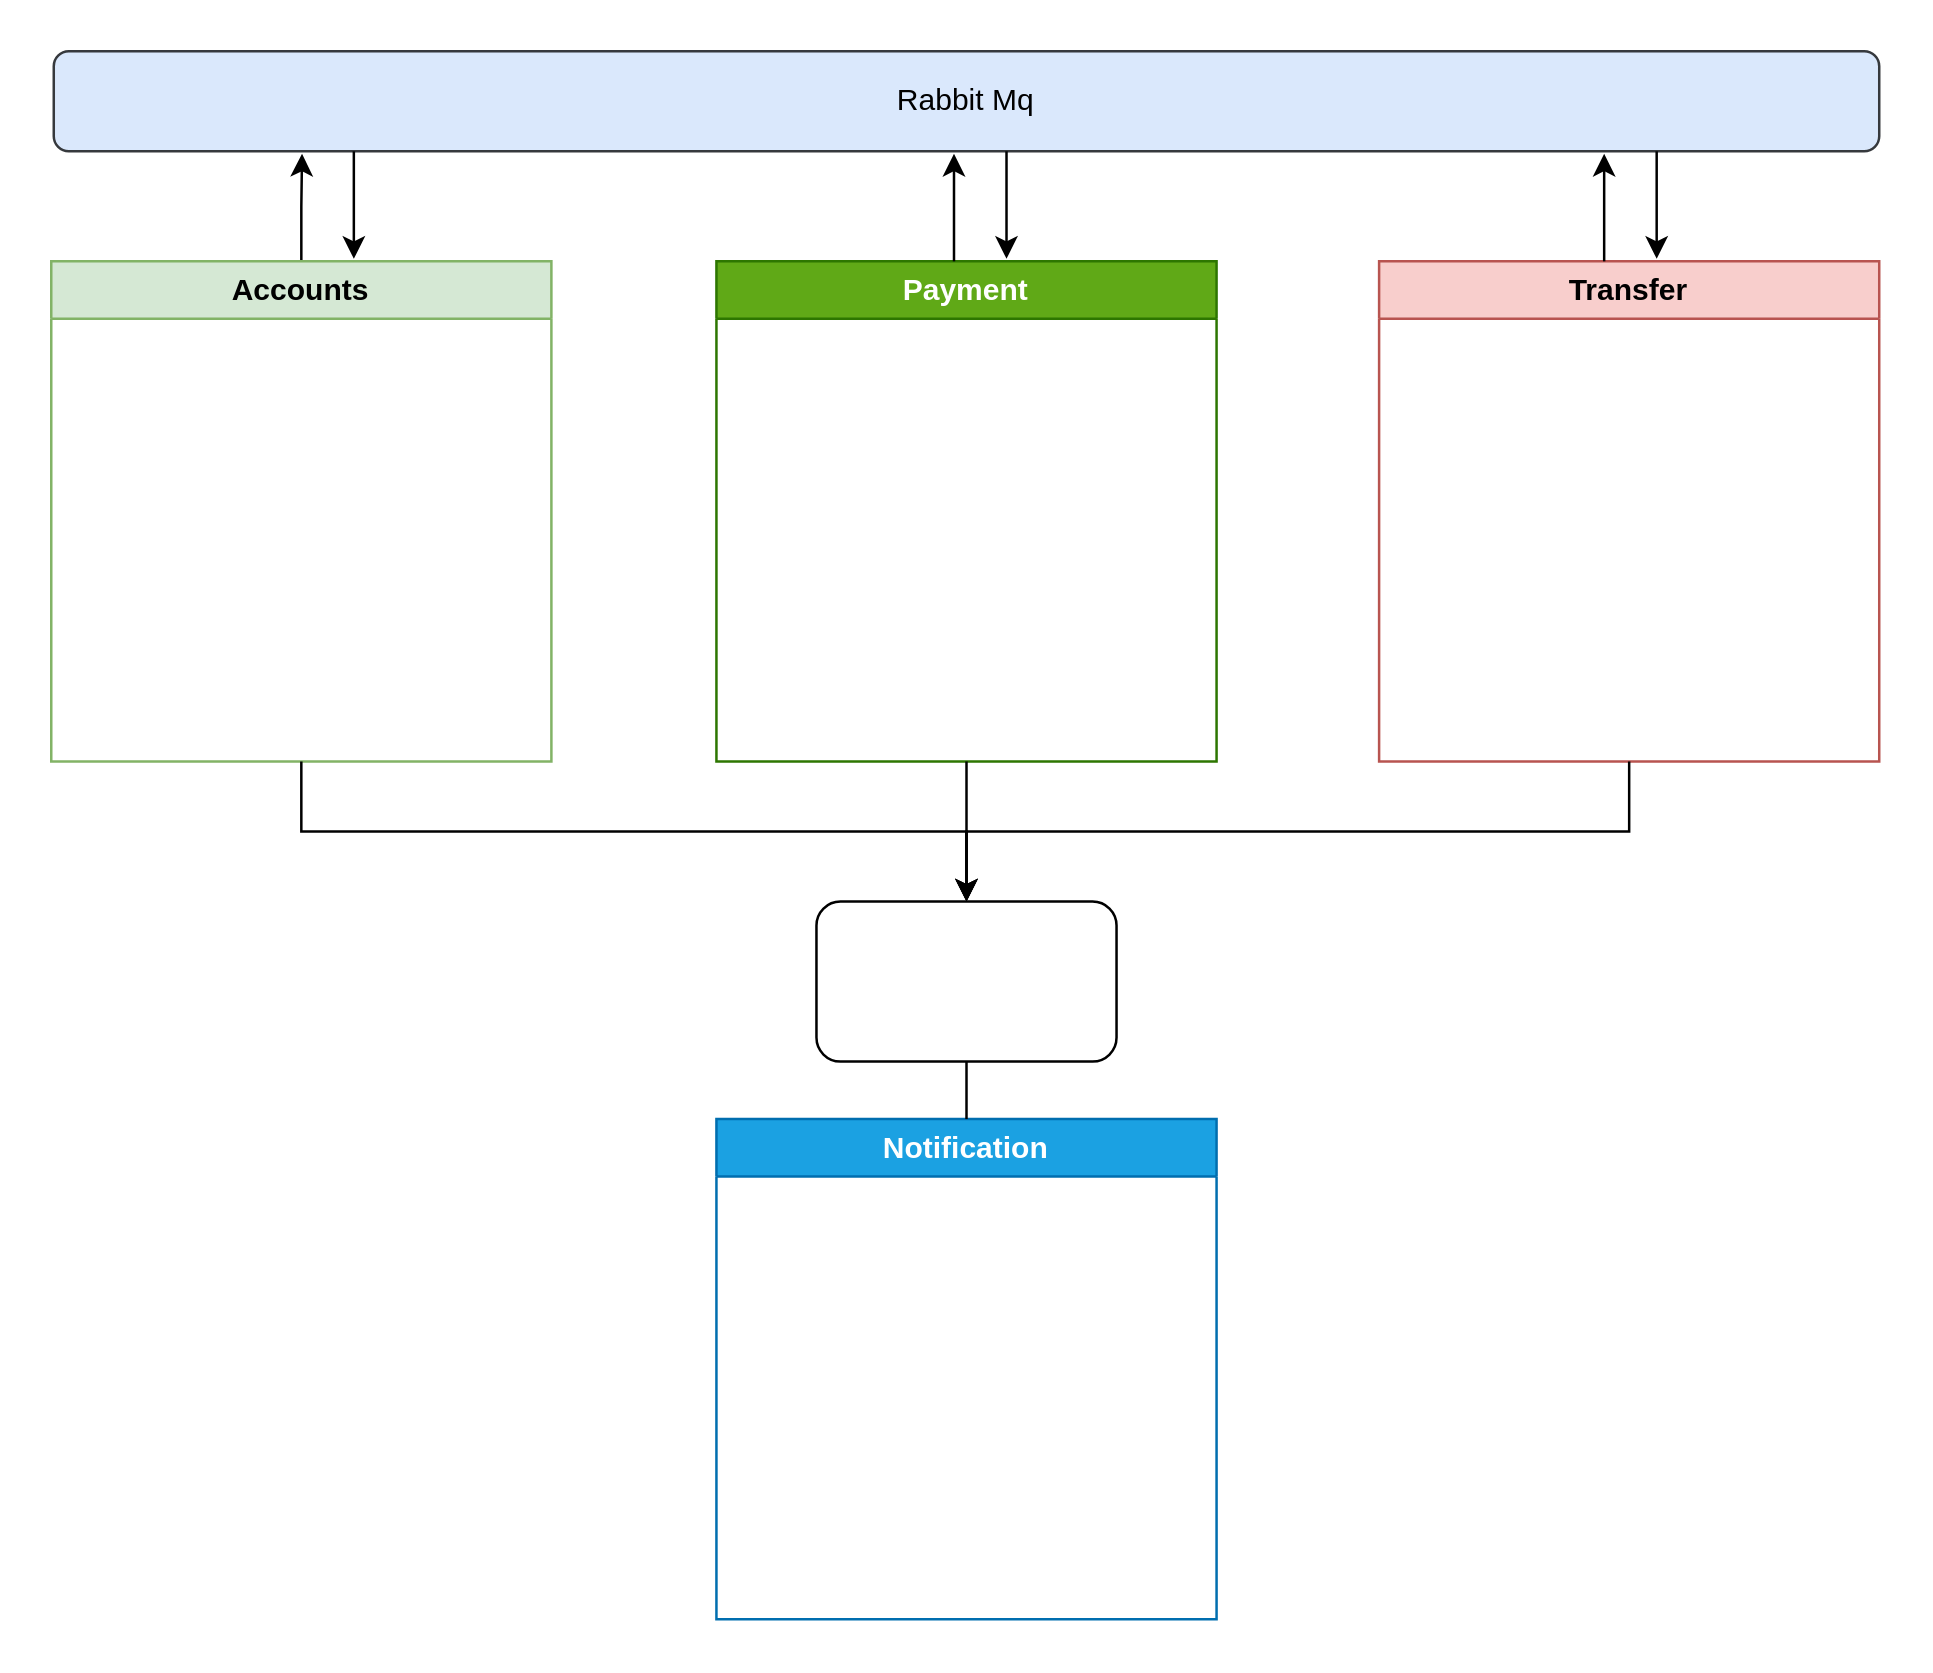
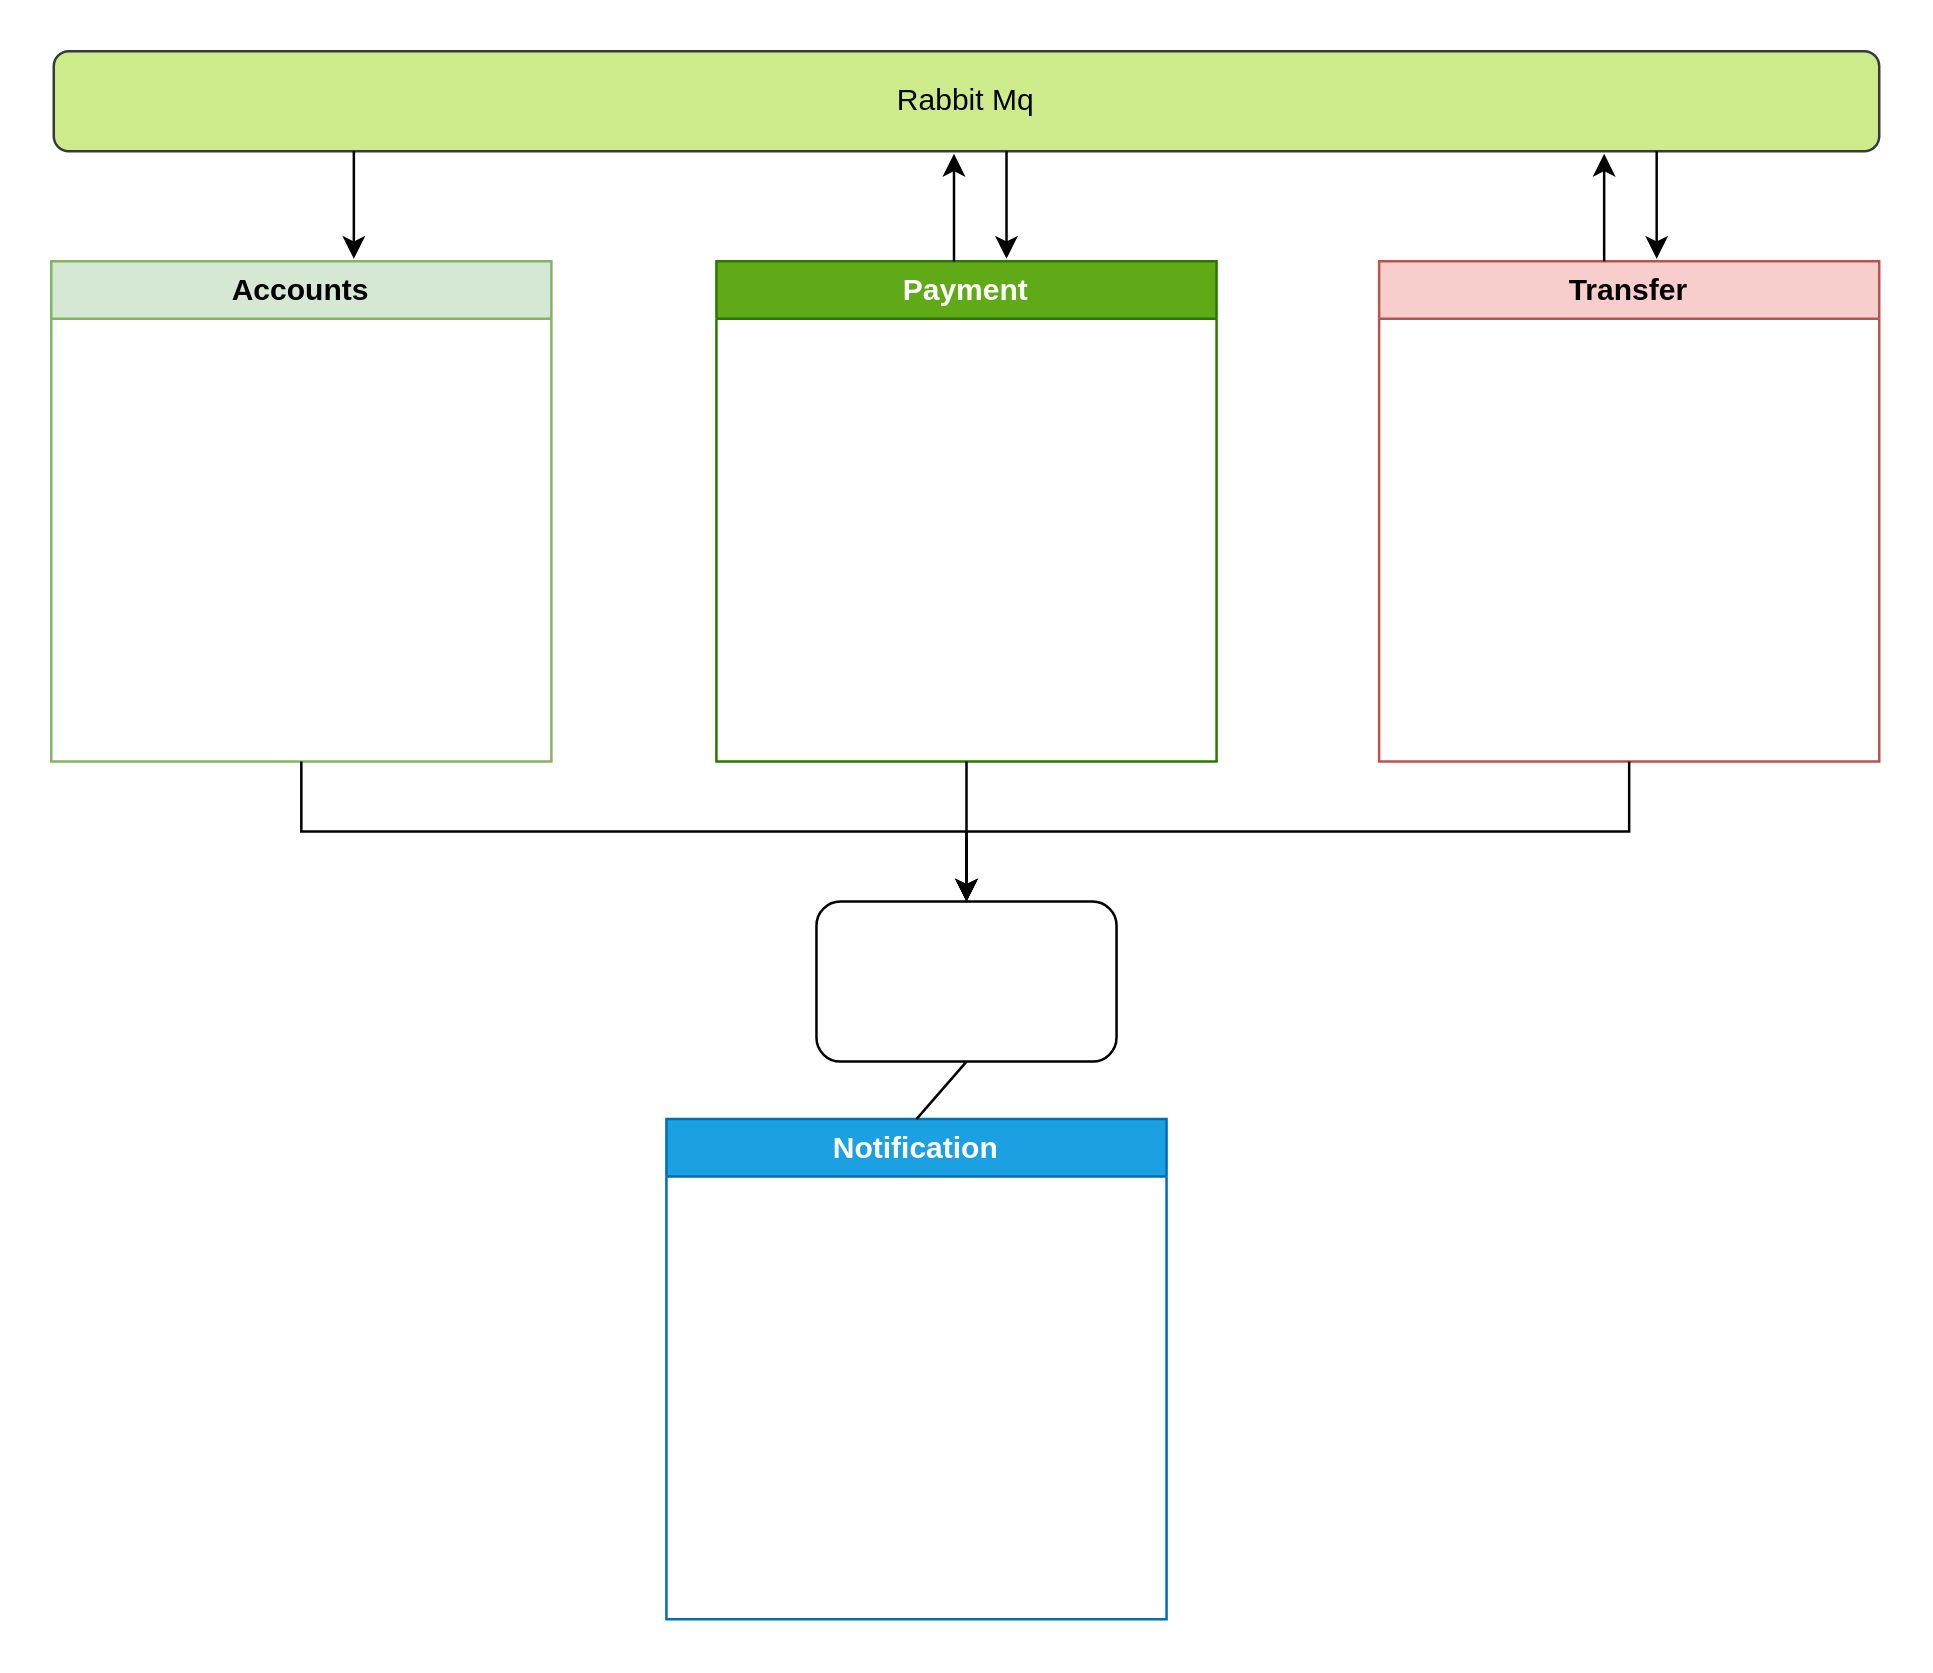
node "Rabbit Mq": fillcolor #dae8fc -> #cdeb8b
edge "Accounts" -> "Rabbit Mq": removed
node "Notification": moved (966, 1369) -> (916, 1369)
